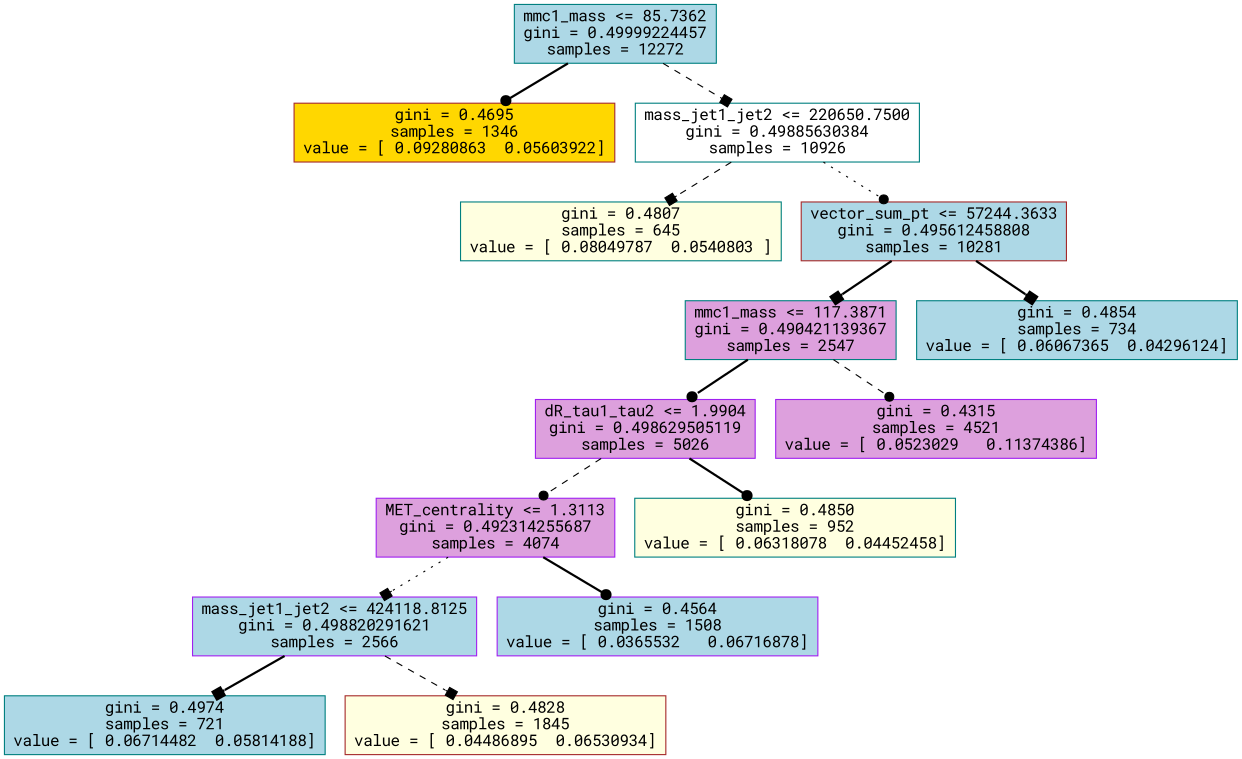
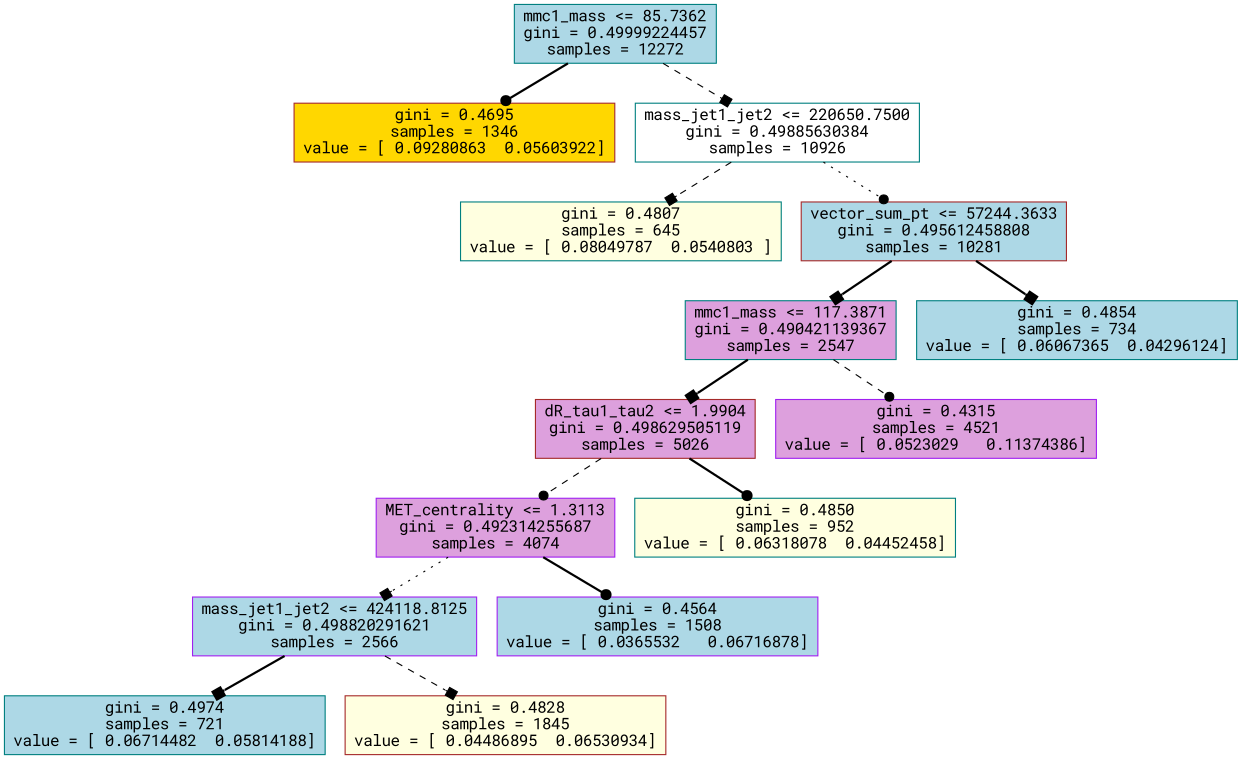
edge "mmc1_mass <= 117.3871 gini = 0.490421139367 samples = 2547" -> "dR_tau1_tau2 <= 1.9904 gini = 0.498629505119 samples = 5026": arrowhead dot -> box
node "dR_tau1_tau2 <= 1.9904 gini = 0.498629505119 samples = 5026": color purple -> brown
